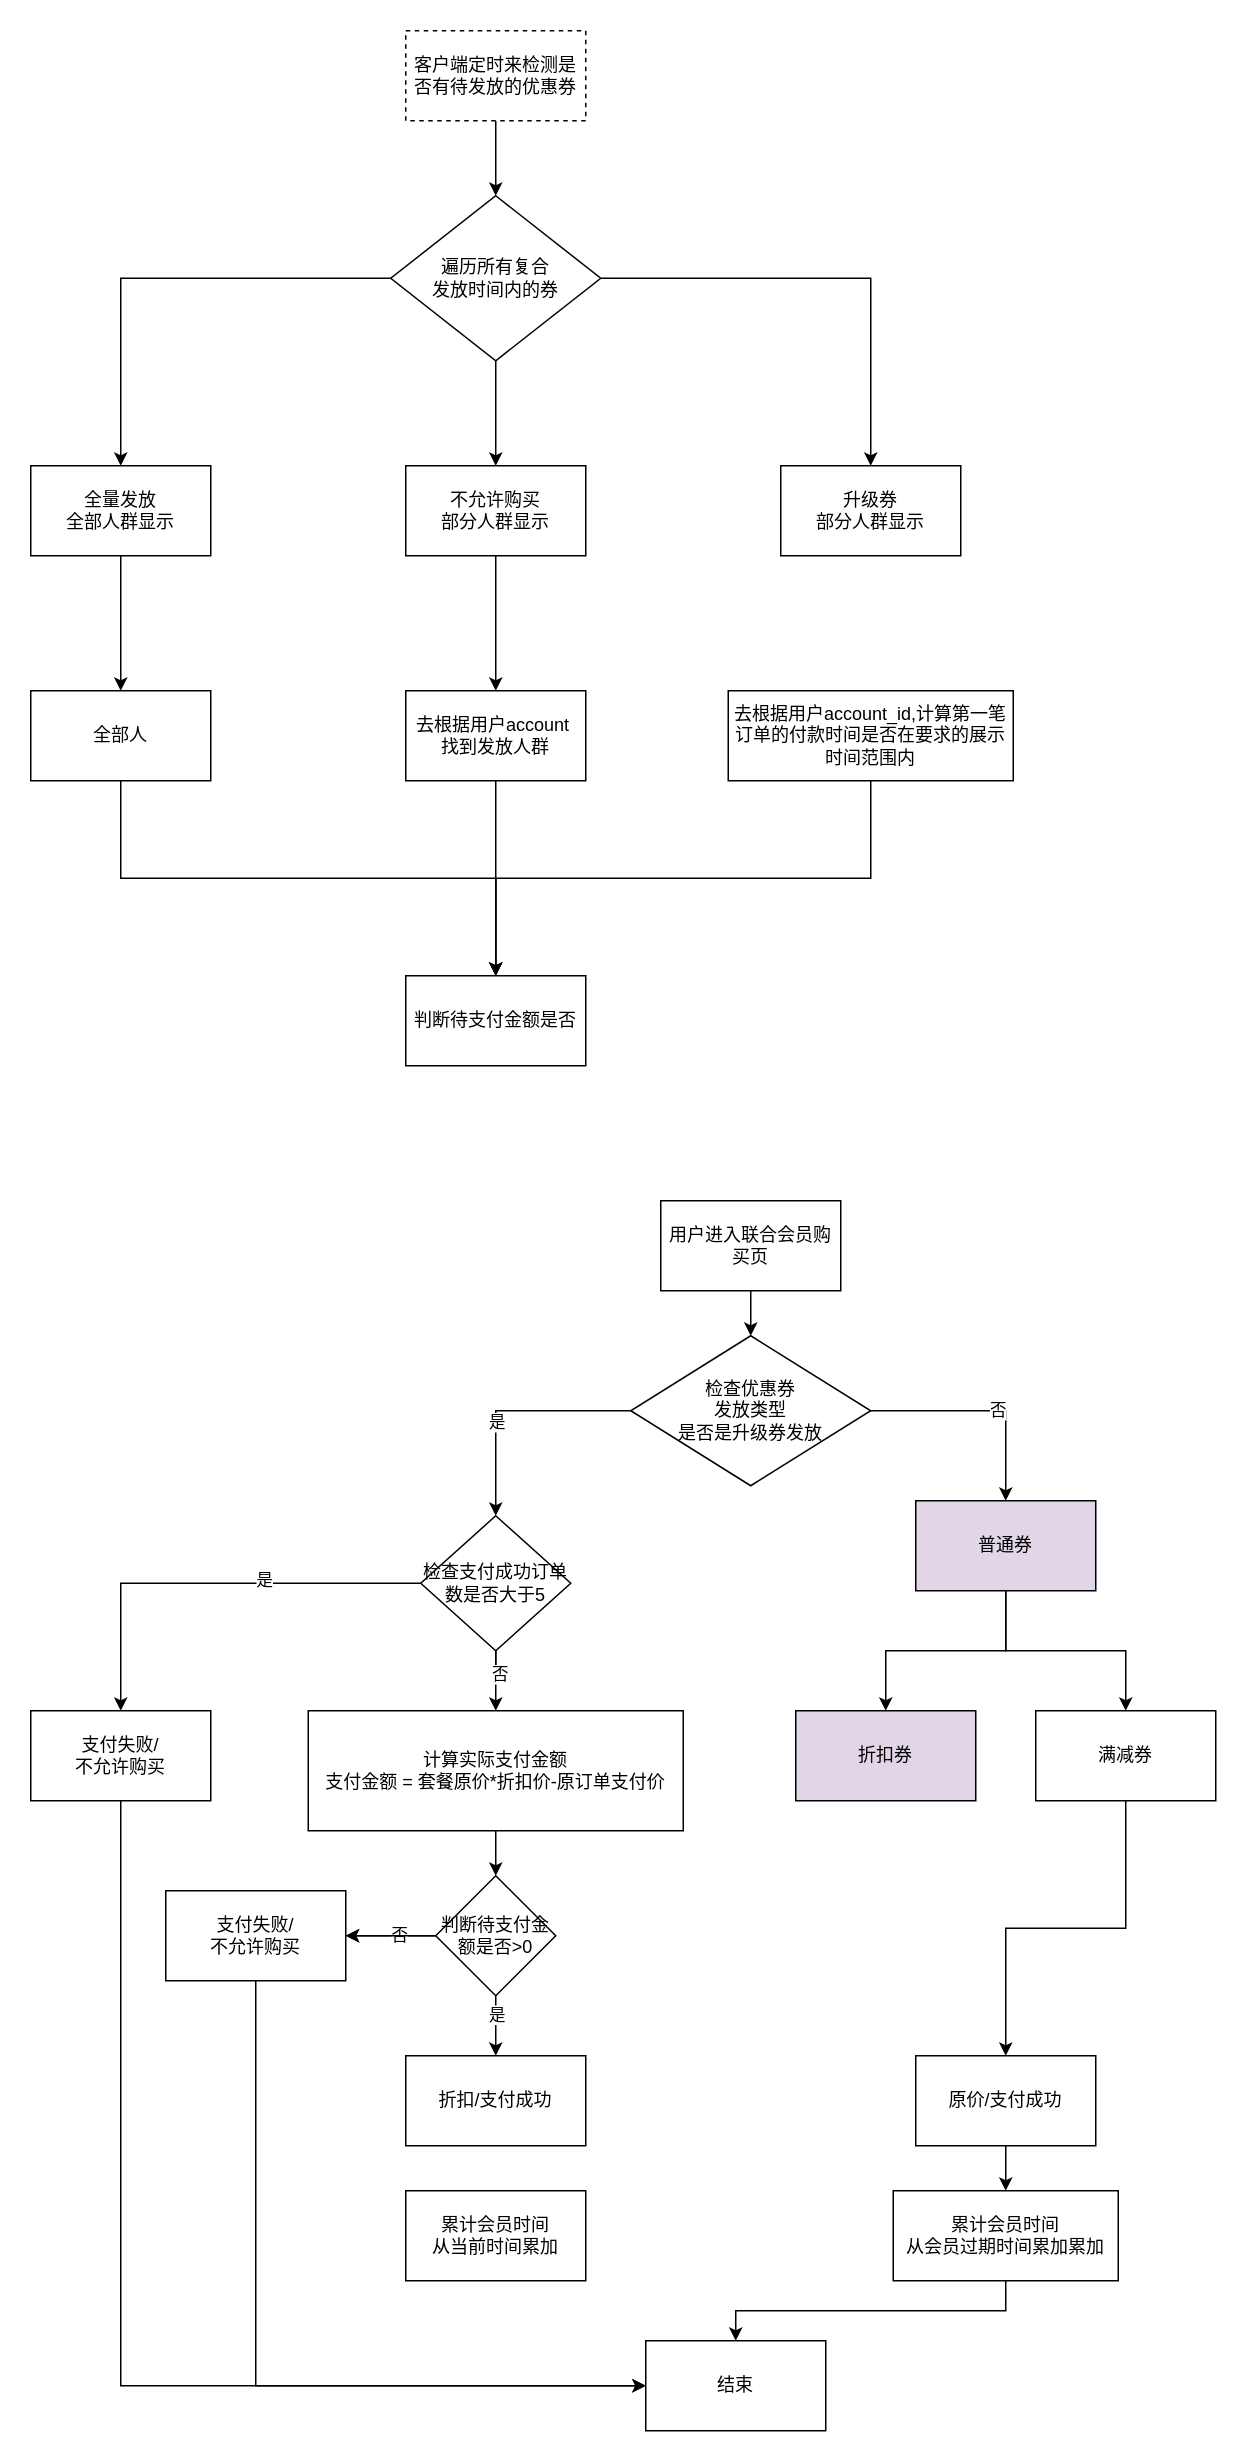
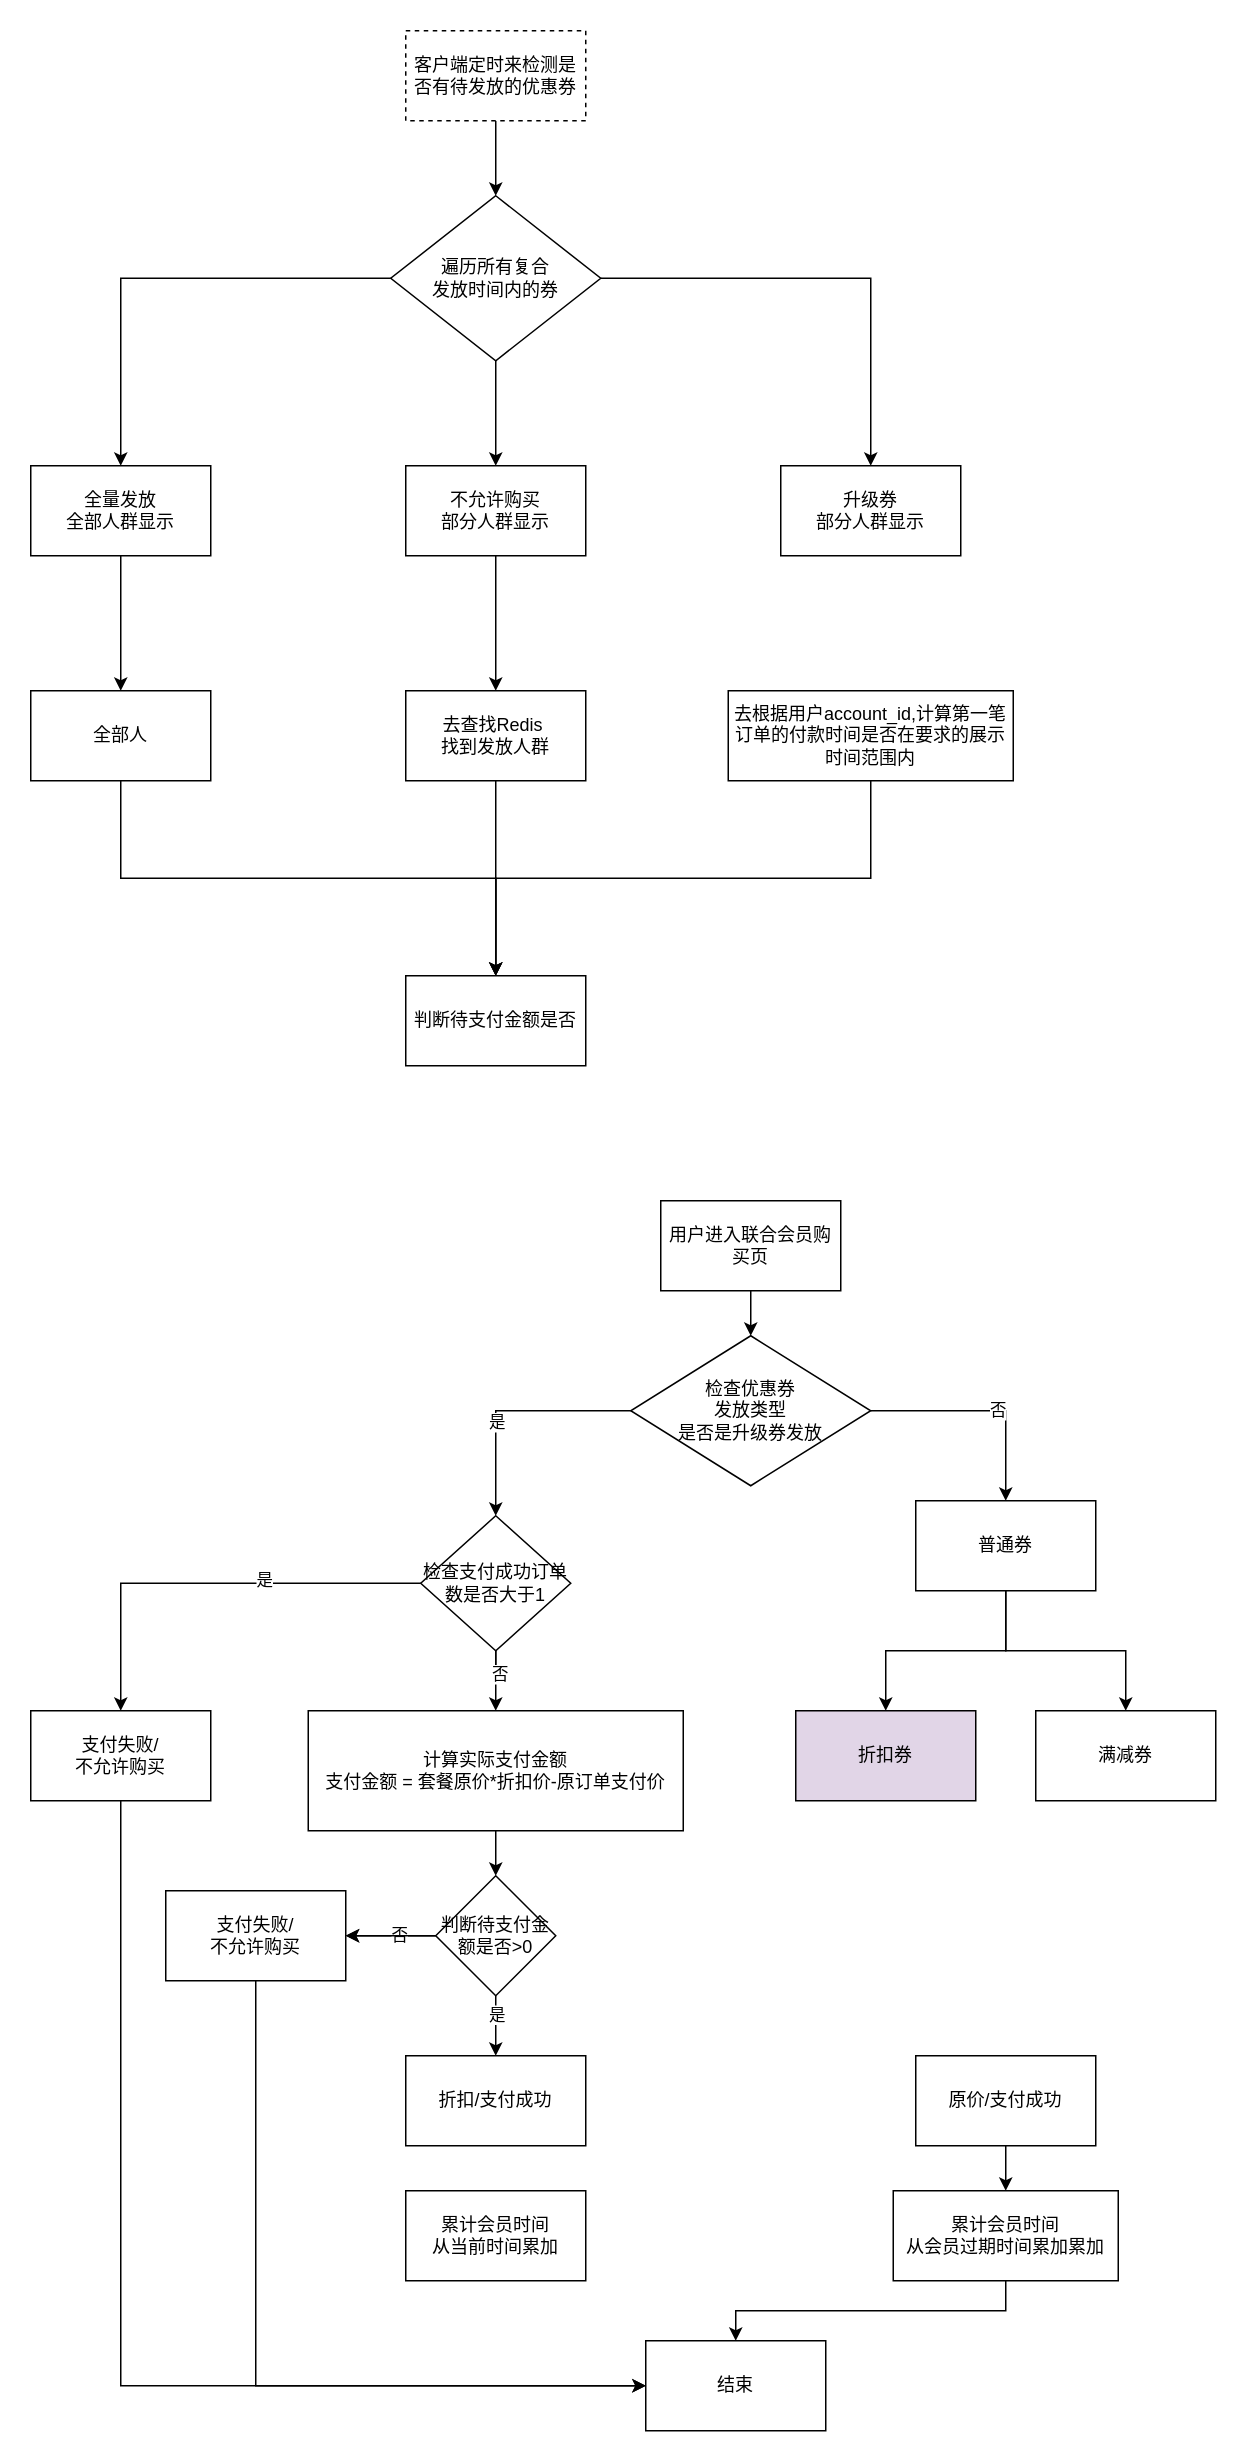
node "去根据用户account 找到发放人群": label "去根据用户account 找到发放人群" -> "去查找Redis 找到发放人群"
node "普通券": fillcolor #e1d5e7 -> #ffffff
node "检查支付成功订单数是否大于5": label "检查支付成功订单数是否大于5" -> "检查支付成功订单数是否大于1"
edge "满减券" -> "原价/支付成功": removed
